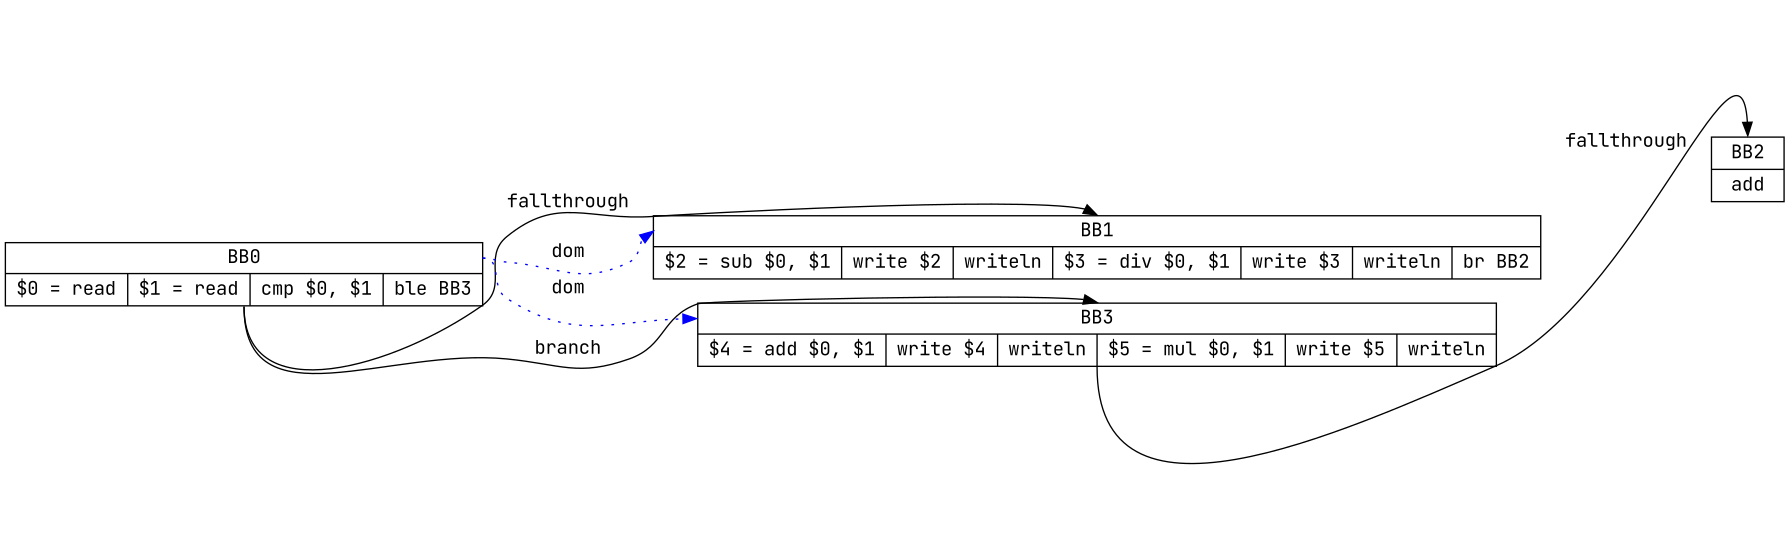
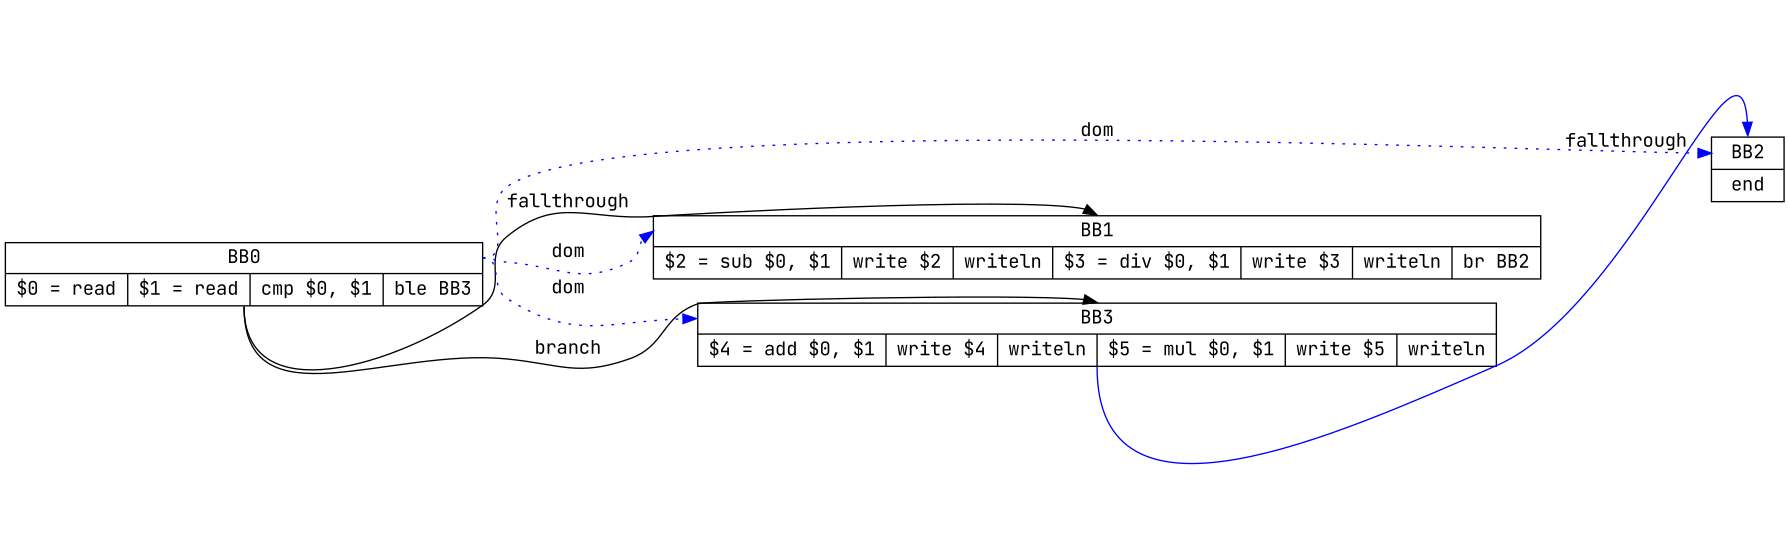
edge "BB0" -> "BB2": added, label "dom"
node "BB2": text "add" -> "end"
edge "BB3" -> "BB2": color black -> blue
